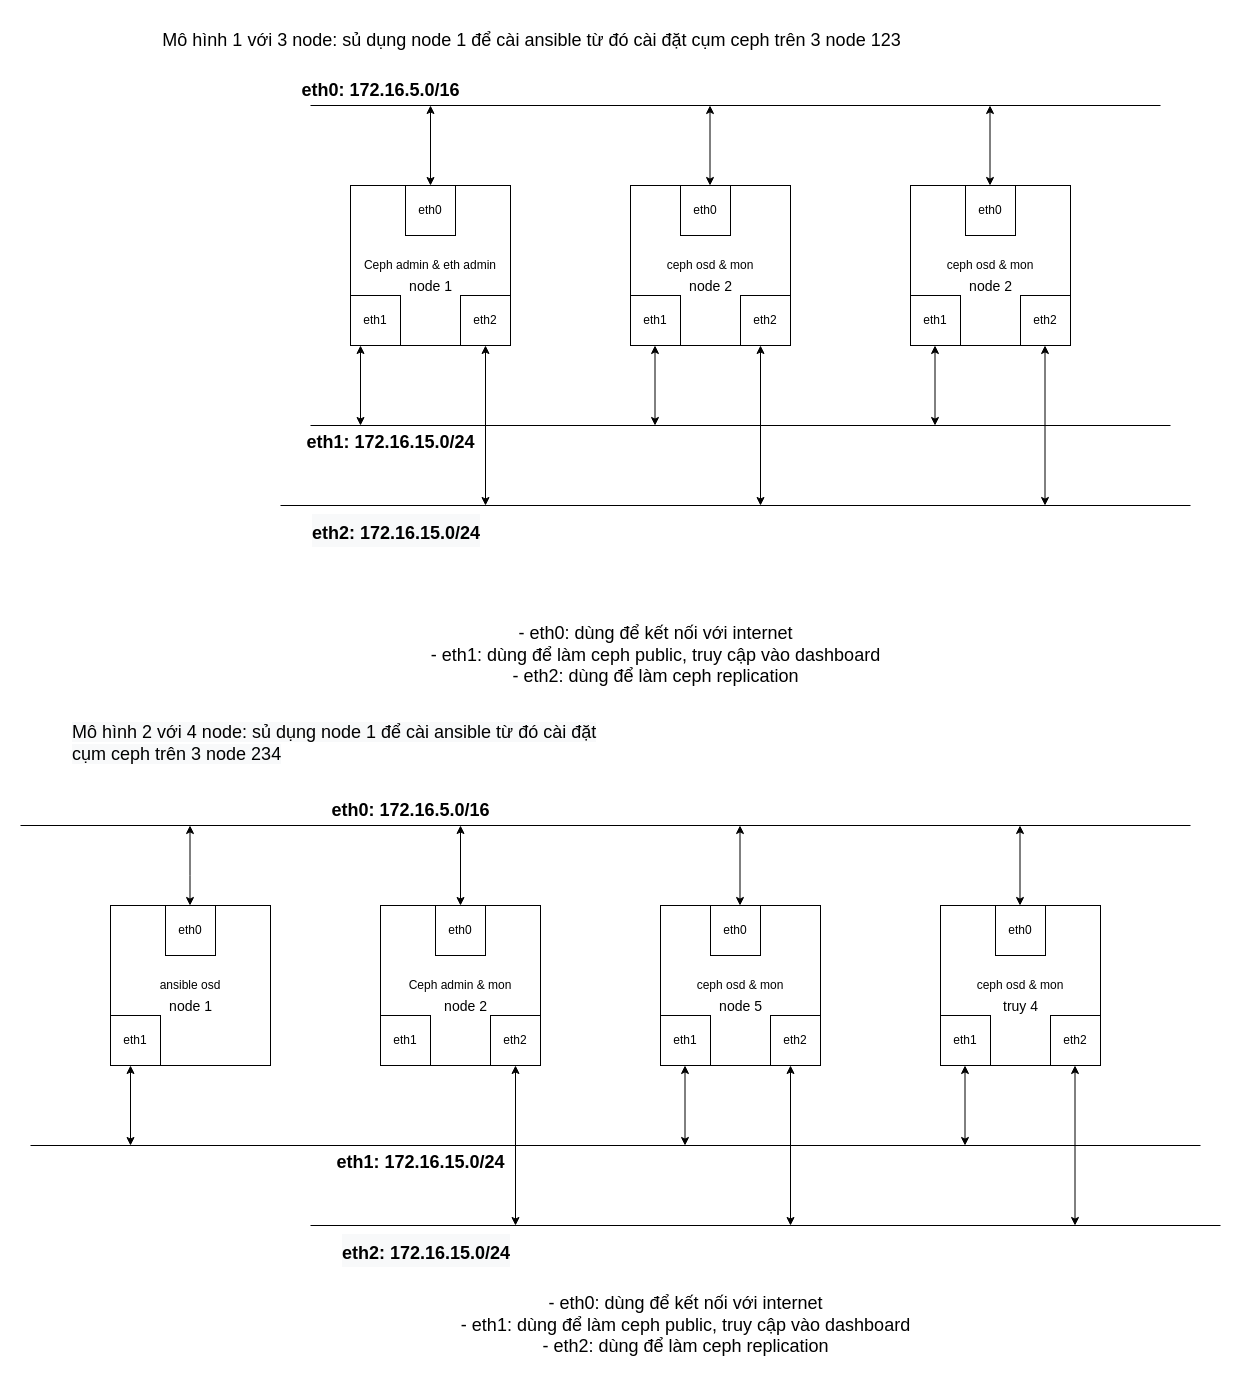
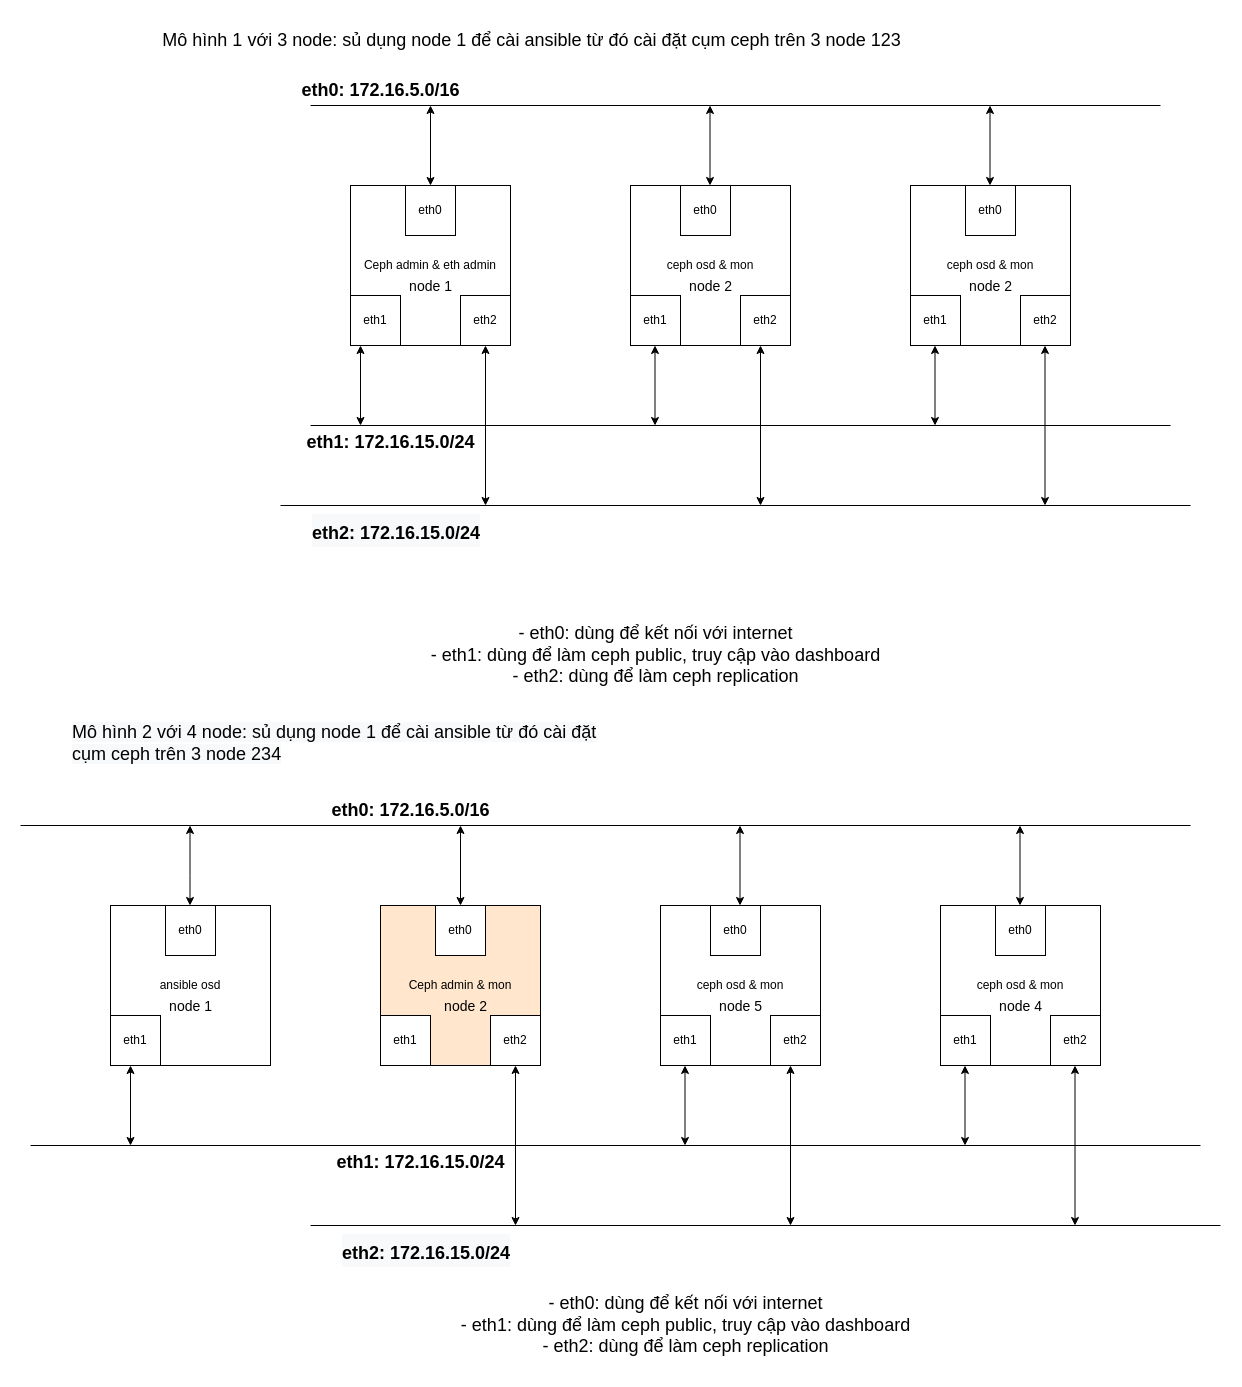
node "Ceph admin & mon": fillcolor #ffffff -> #ffe6cc
node "truy 4": label "truy 4" -> "node 4"
